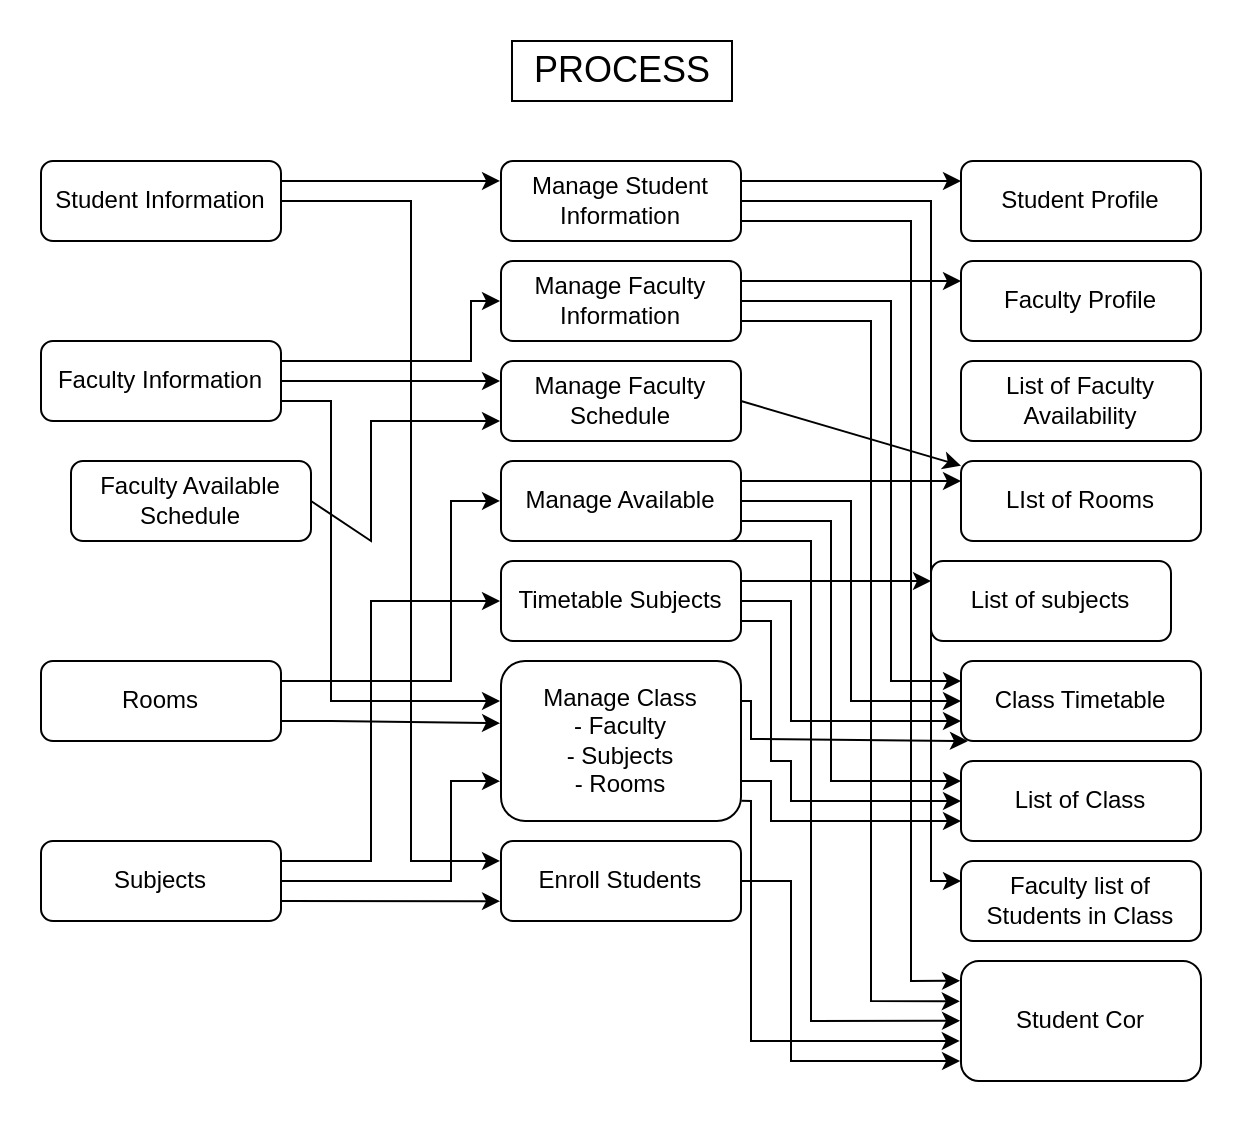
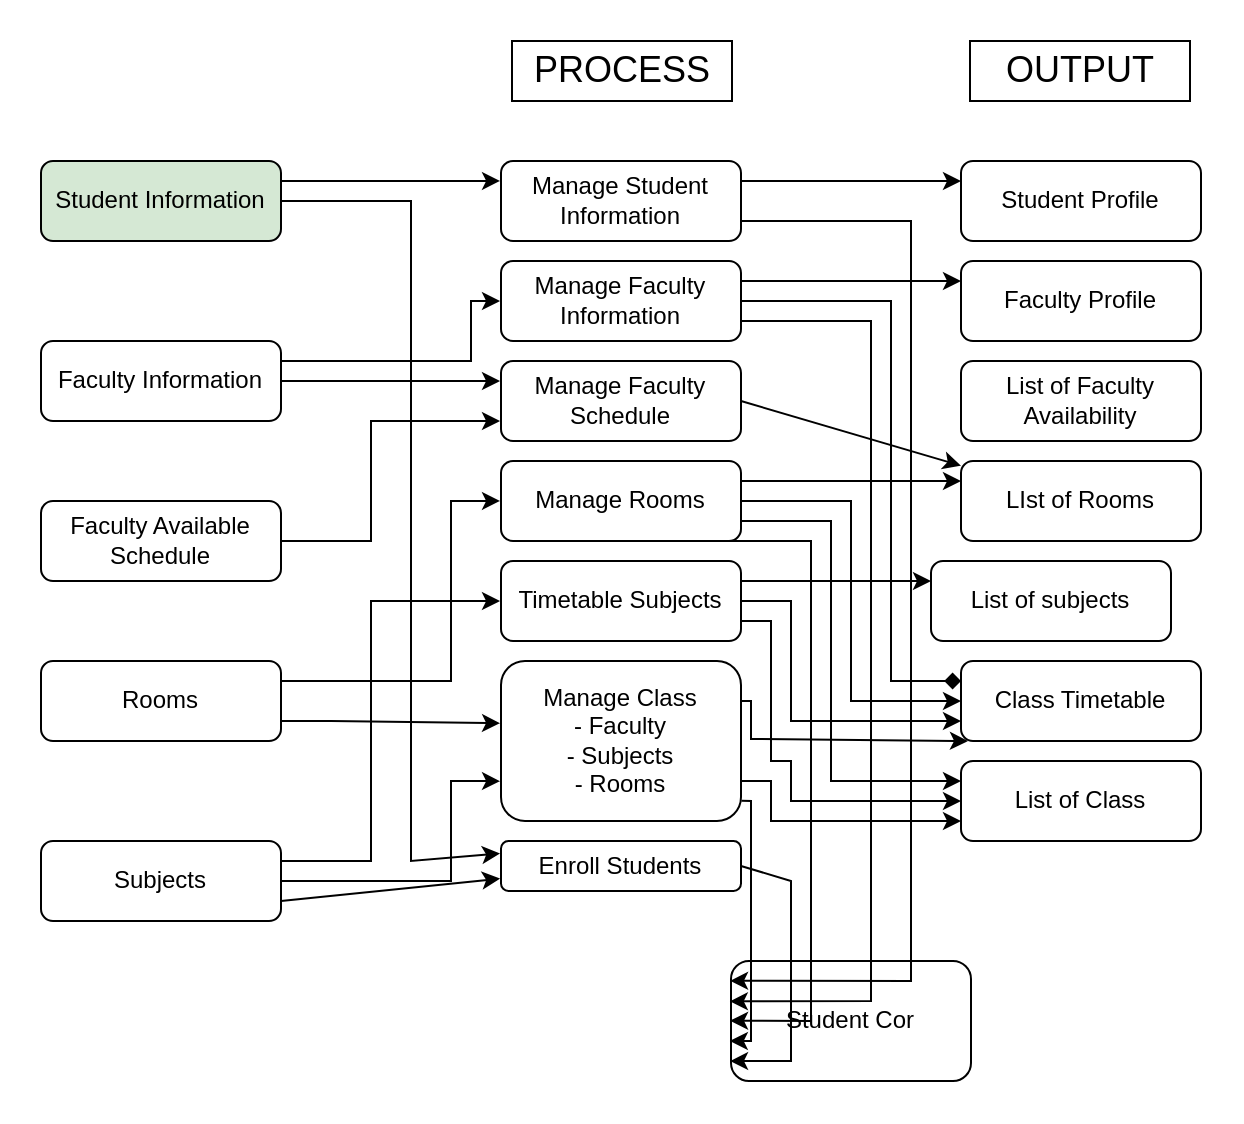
node "OUTPUT": added
node "Student Information": fillcolor #ffffff -> #d5e8d4
edge "Manage Student Information" -> "Faculty list of Students in Class": removed
node "Faculty Available Schedule": moved (191, 501) -> (161, 541)
node "Manage Available": label "Manage Available" -> "Manage Rooms"
edge "Manage Faculty Information" -> "Class Timetable": arrowhead classic -> diamond
edge "Faculty Information" -> "Manage Class - Faculty - Subjects - Rooms": removed
node "Enroll Students": size 240x80 -> 240x50
node "Faculty list of Students in Class": removed
node "Student Cor": moved (1081, 1021) -> (851, 1021)
